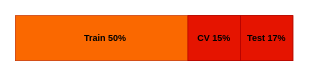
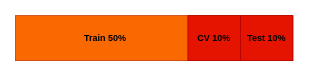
node "CV 15%": label "CV 15%" -> "CV 10%"
node "Test 17%": label "Test 17%" -> "Test 10%"
